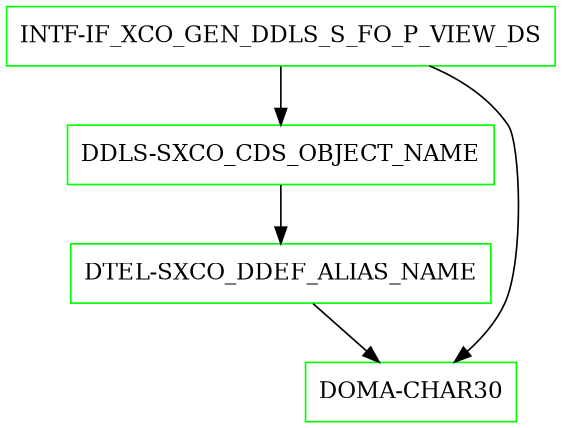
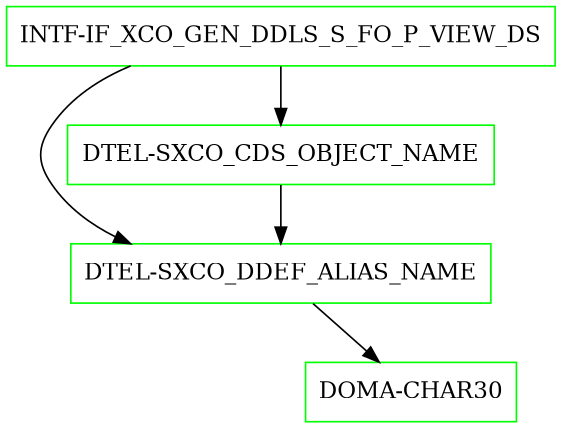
node "DDLS-SXCO_CDS_OBJECT_NAME": label "DDLS-SXCO_CDS_OBJECT_NAME" -> "DTEL-SXCO_CDS_OBJECT_NAME"
edge "INTF-IF_XCO_GEN_DDLS_S_FO_P_VIEW_DS" -> "DOMA-CHAR30": now "INTF-IF_XCO_GEN_DDLS_S_FO_P_VIEW_DS" -> "DTEL-SXCO_DDEF_ALIAS_NAME"
